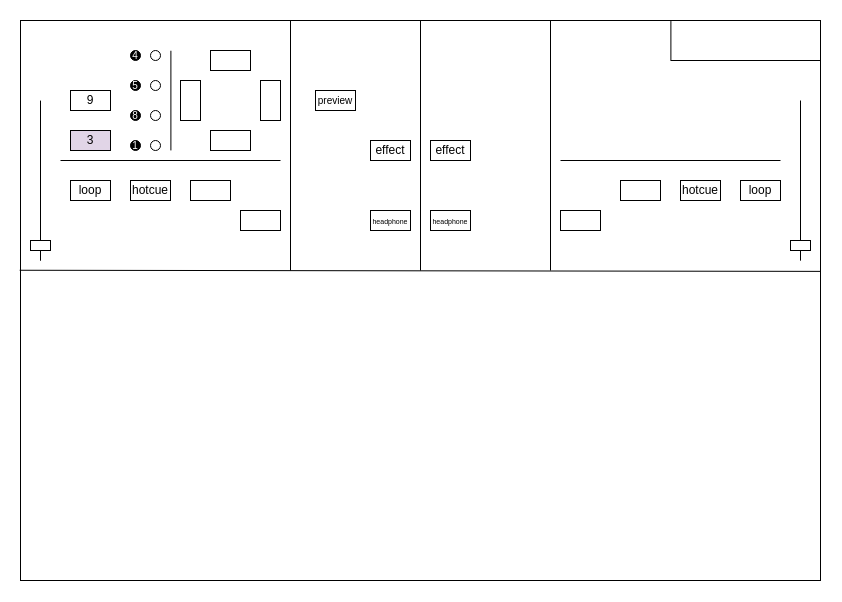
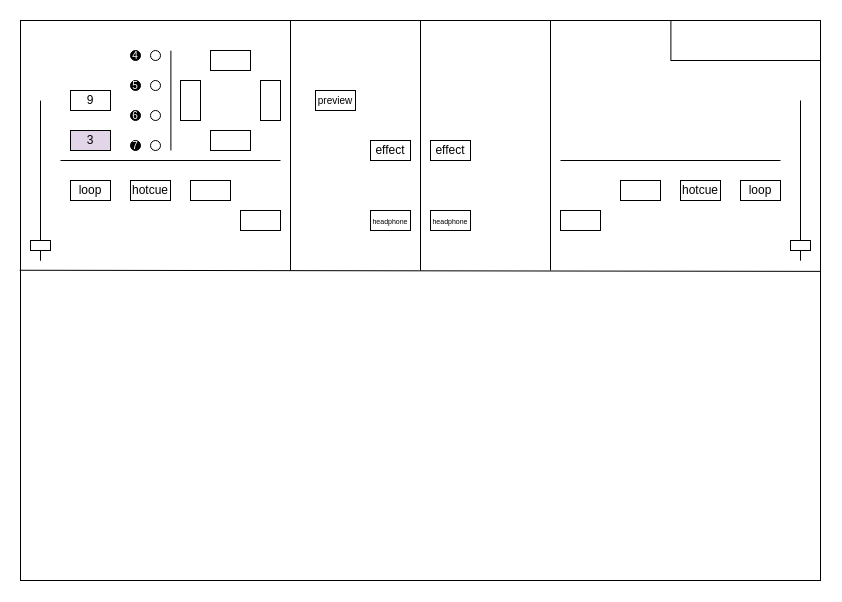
node "8": label "8" -> "6"
node "1": label "1" -> "7"
